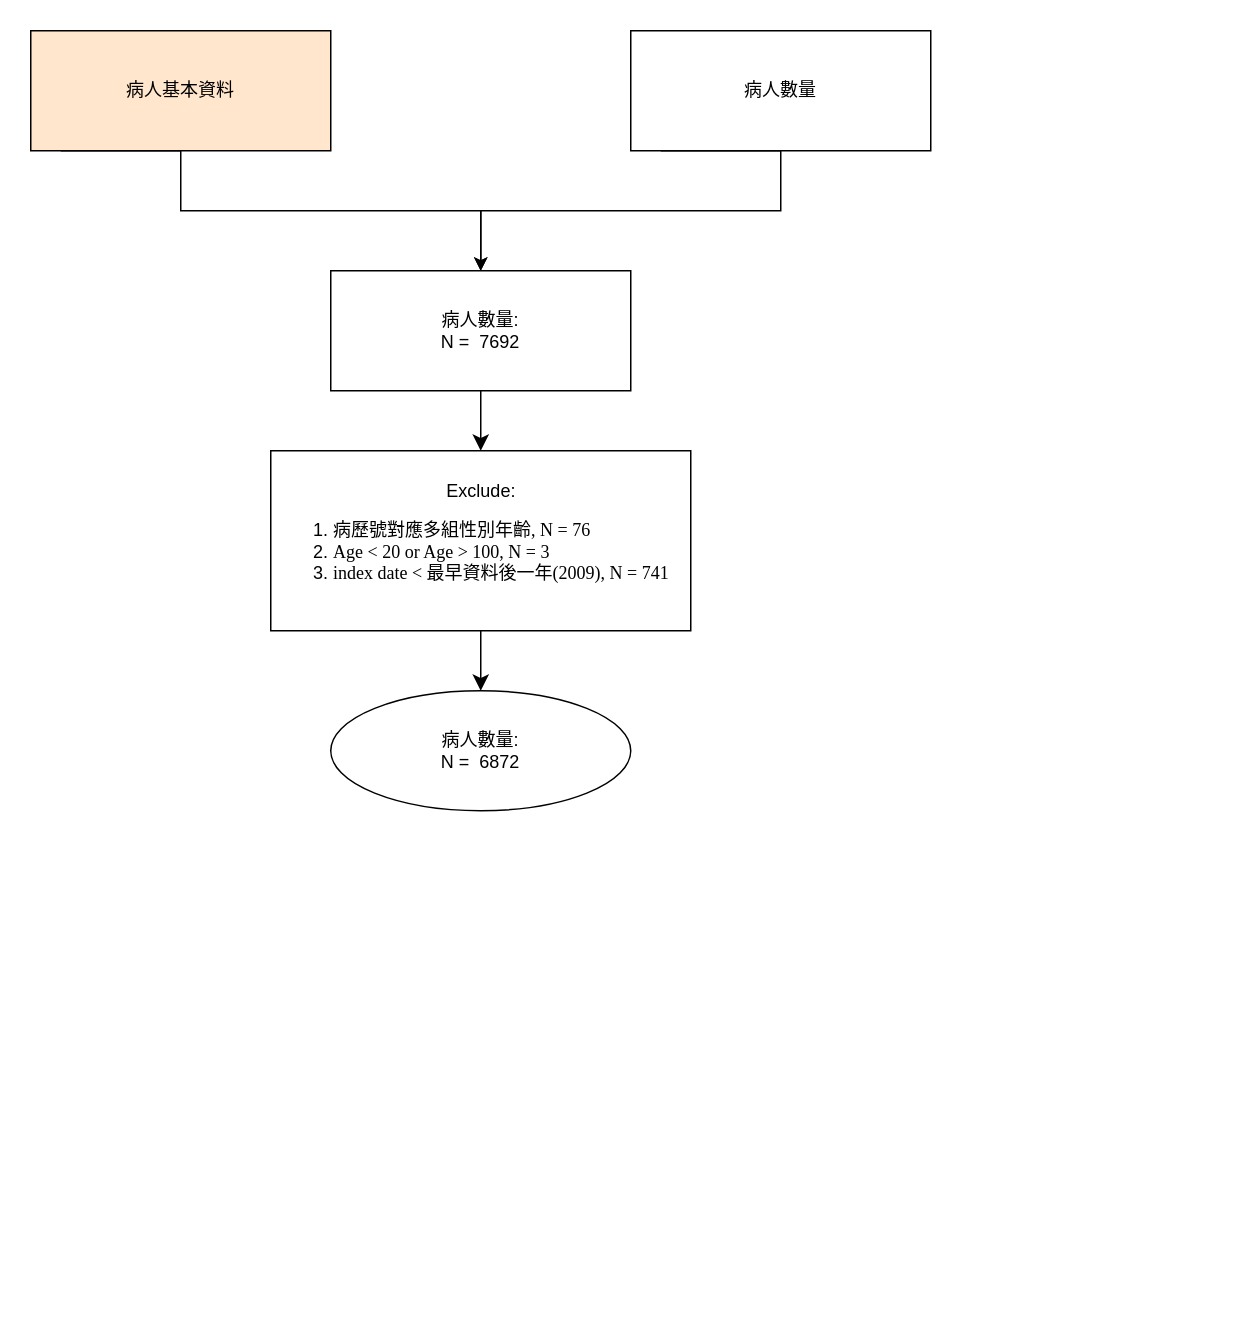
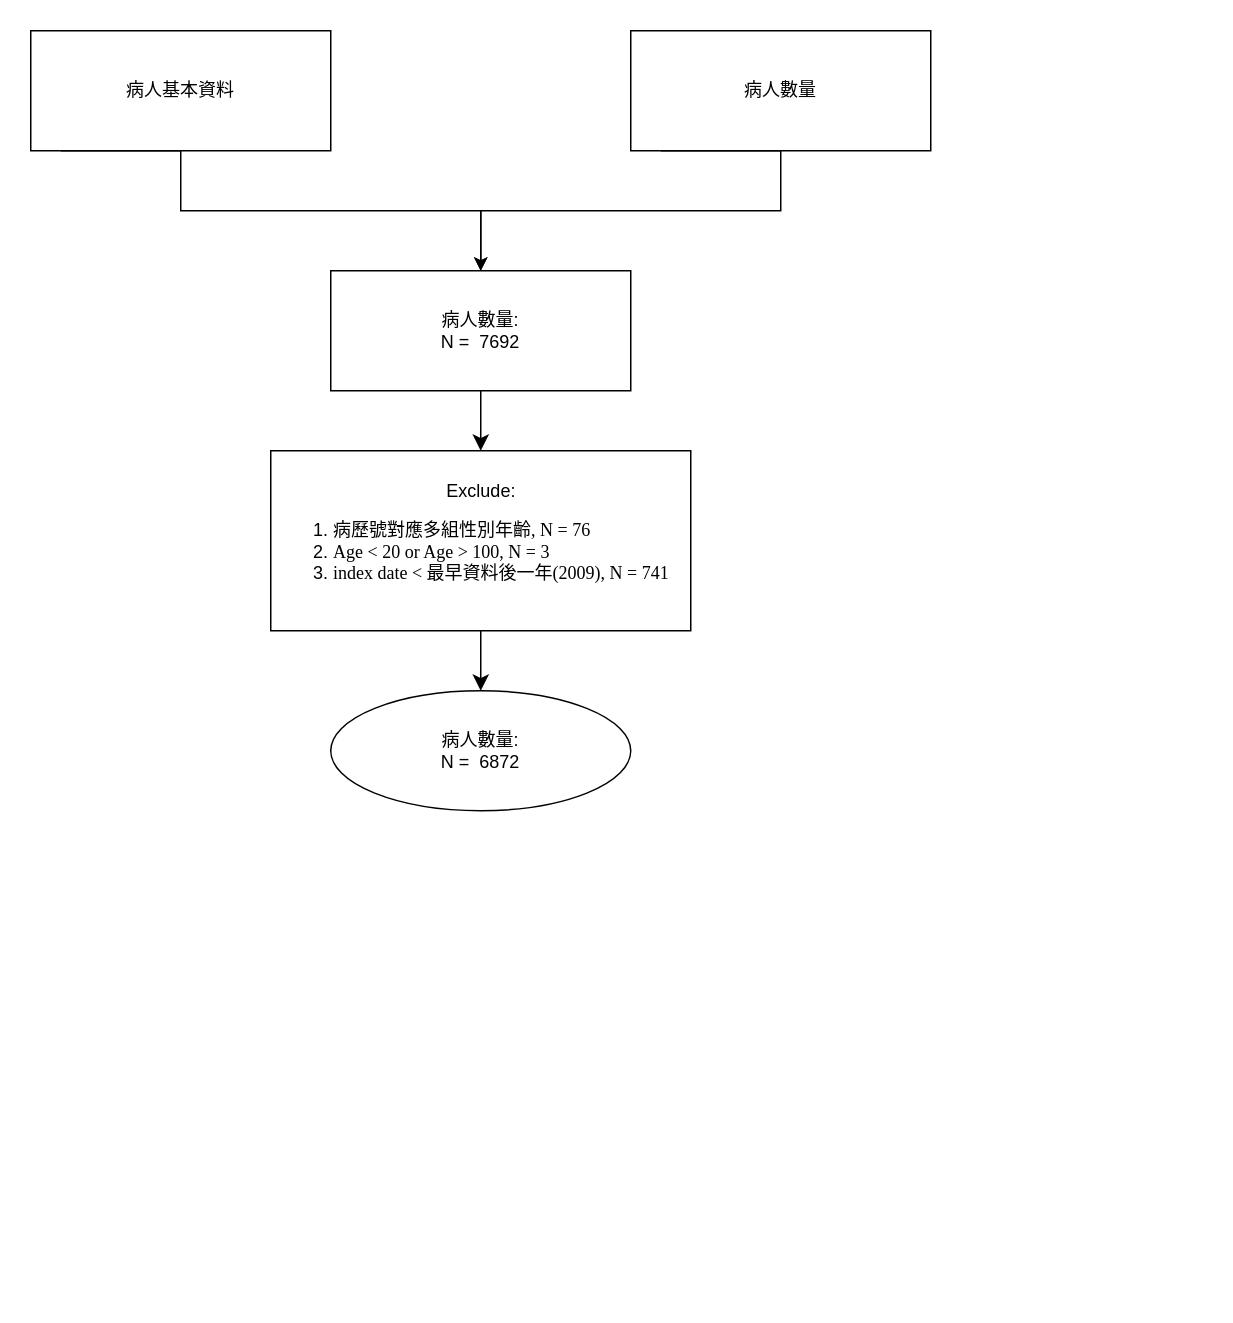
node "病人基本資料": fillcolor #ffe6cc -> #ffffff
